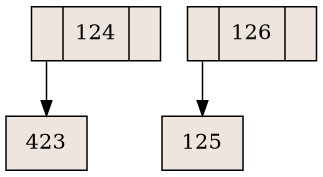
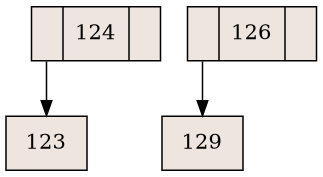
node "423": label "423" -> "123"
node "125": label "125" -> "129"
